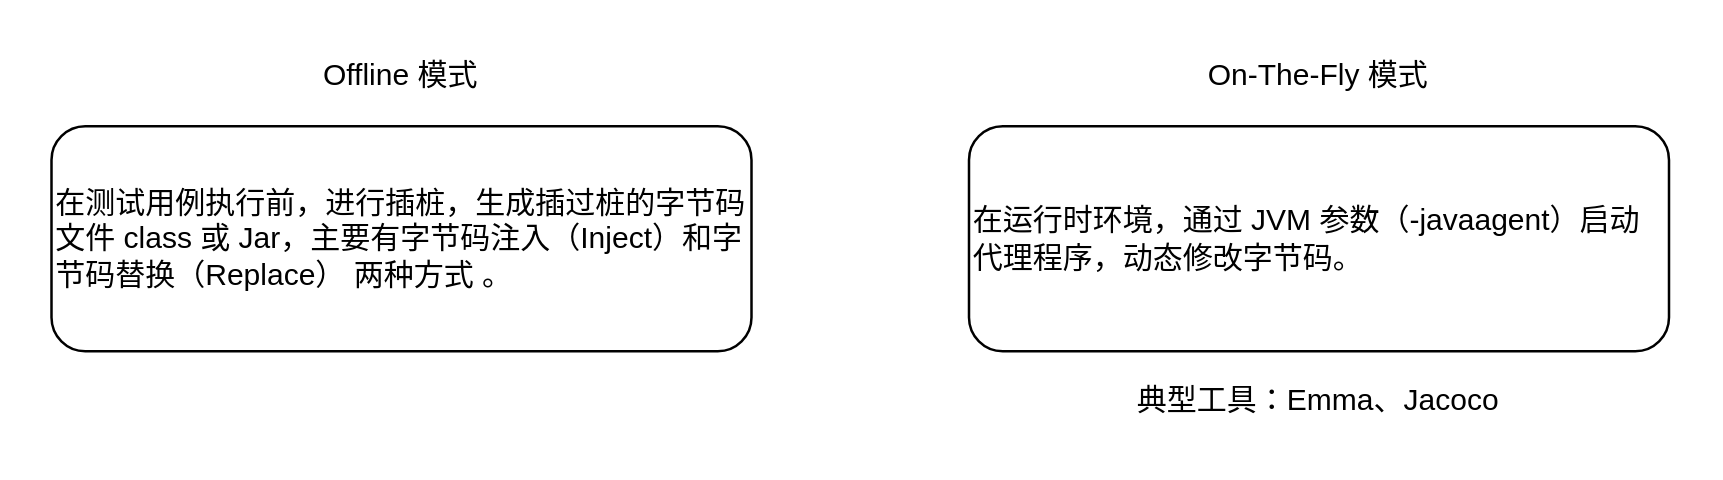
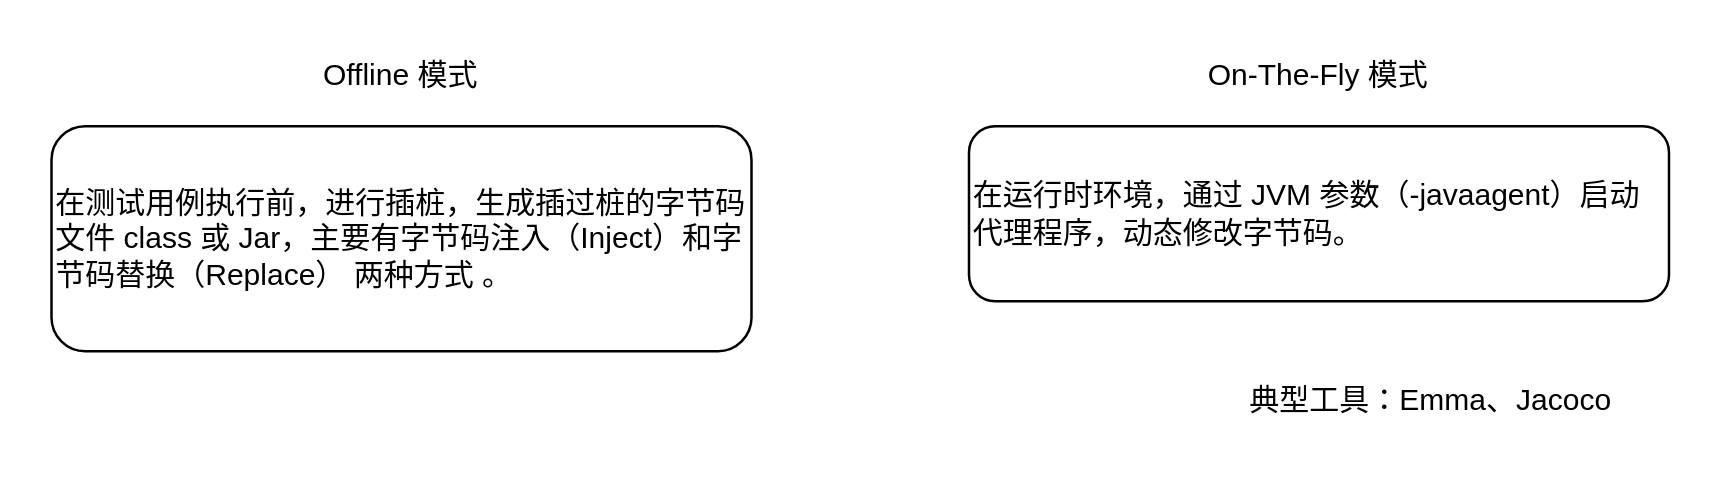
node "在运行时环境，通过 JVM 参数（-javaagent）启动代理程序，动态修改字节码。": size 700x225 -> 700x175
node "典型工具：Emma、Jacoco": moved (1319, 401) -> (1431, 401)
